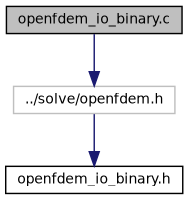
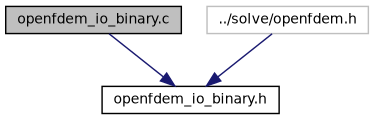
edge "openfdem_io_binary.c" -> "../solve/openfdem.h": now "openfdem_io_binary.c" -> "openfdem_io_binary.h"
